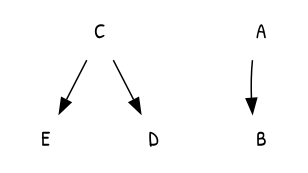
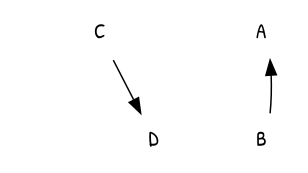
edge "A" -> "B": reversed
node "E": removed
